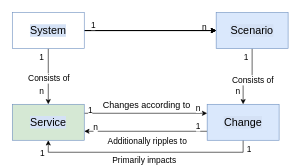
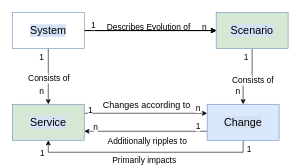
node "Describes Evolution of": added
node "Scenario": fillcolor #dae8fc -> #d5e8d4
